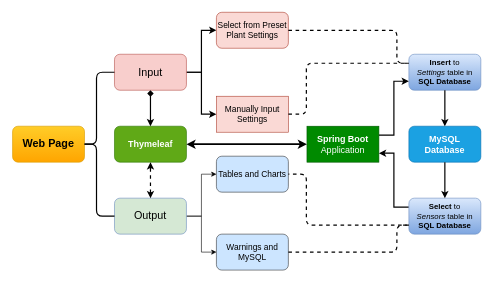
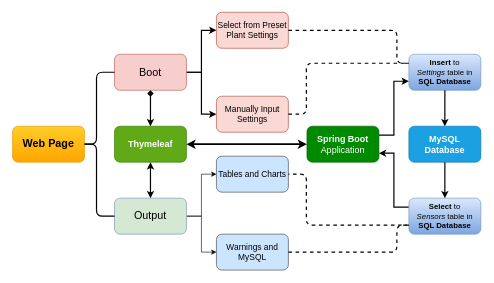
node "Input": label "Input" -> "Boot"
node "Manually Input Settings": shape rectangle -> rounded rectangle
node "Spring Boot Application": shape rectangle -> rounded rectangle
edge "Thymeleaf" -- "Output": style dashed -> solid
